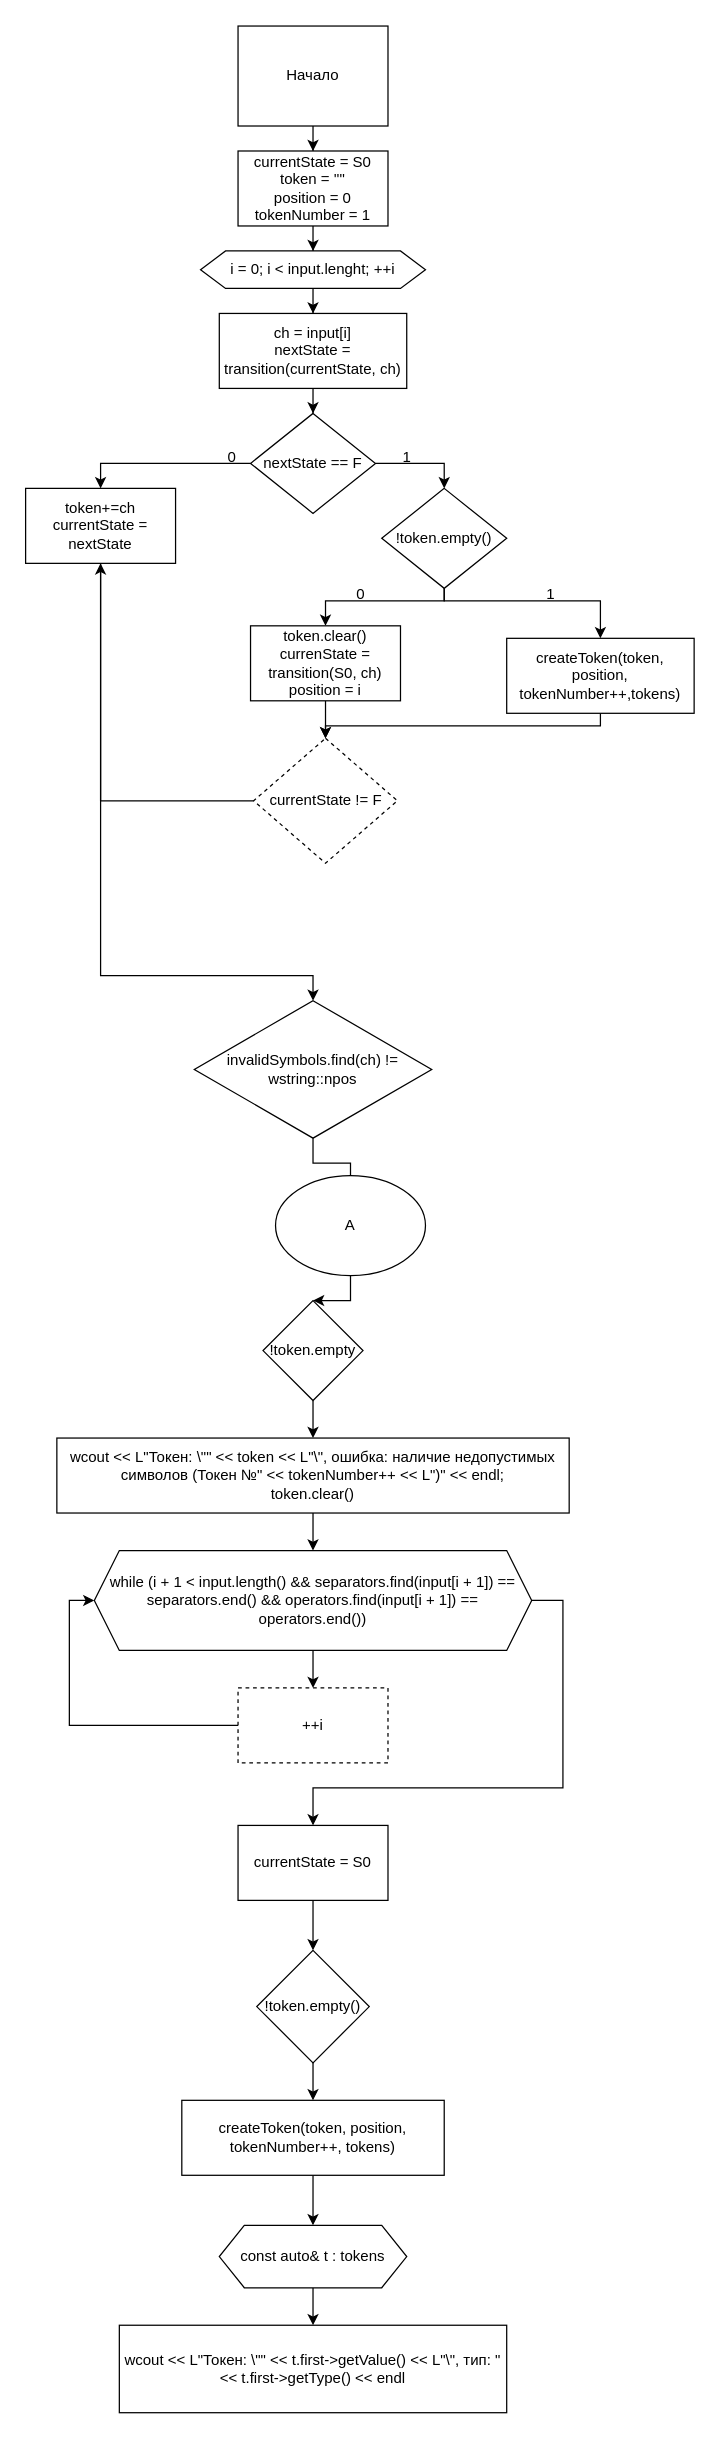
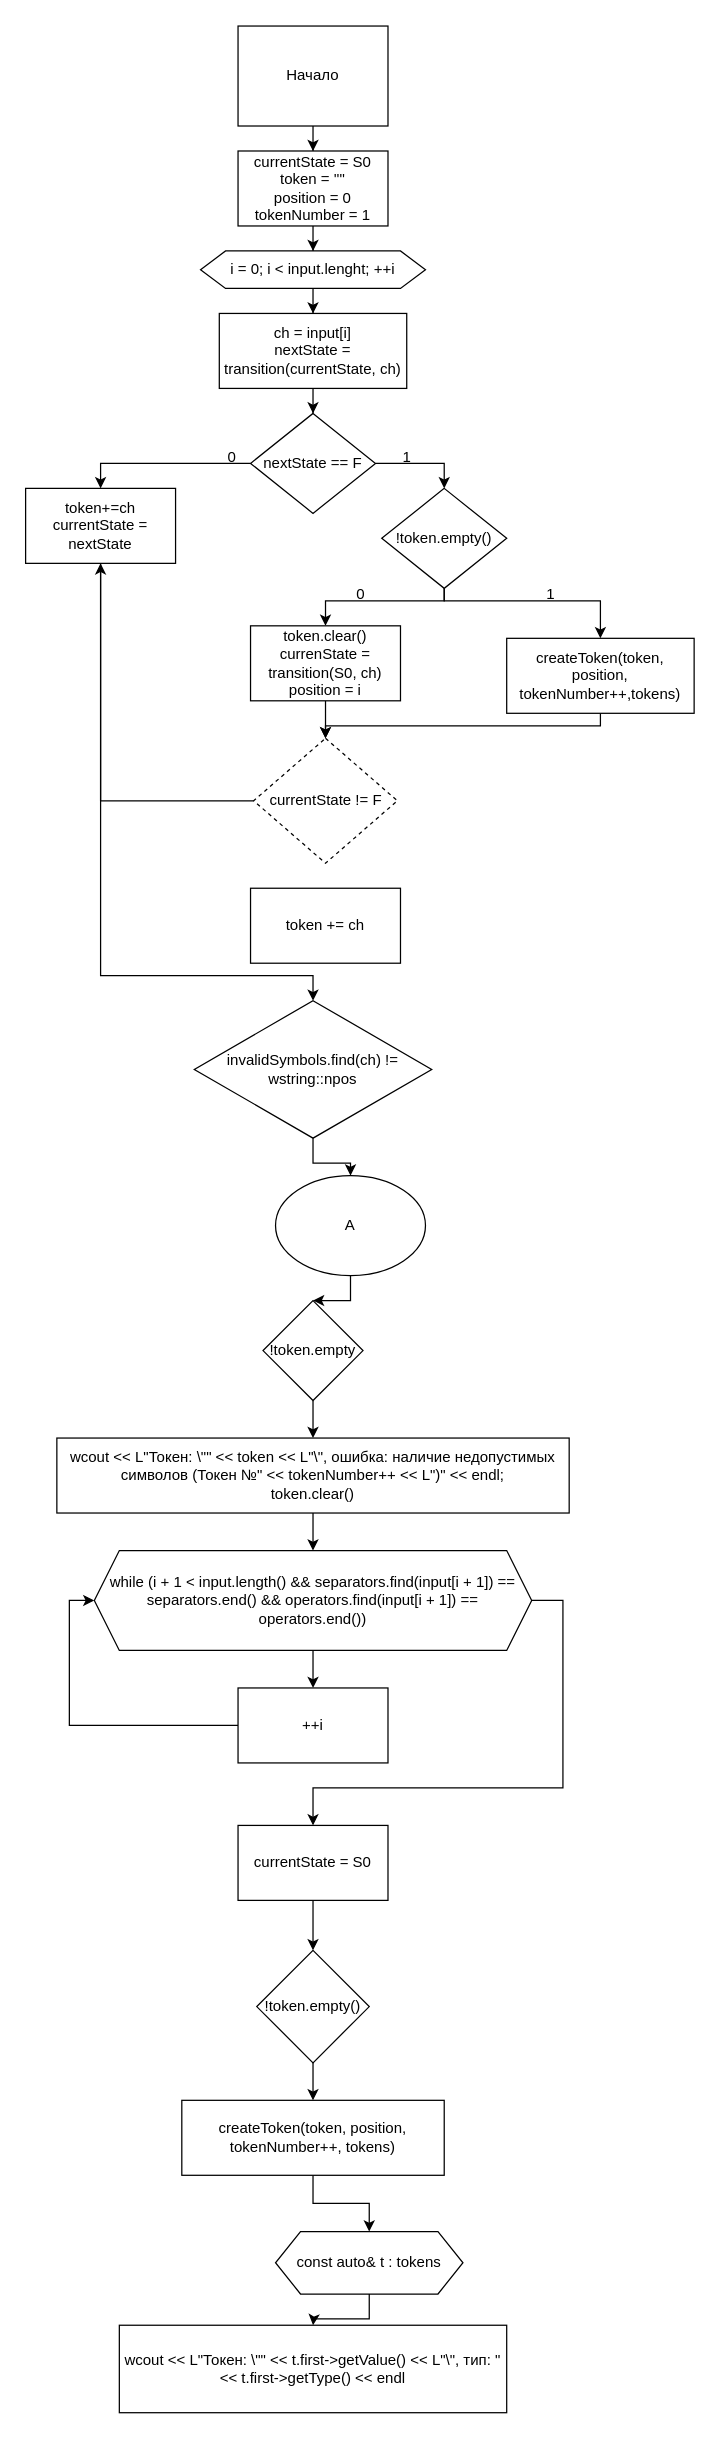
node "token += ch": added
edge "invalidSymbols.find(ch) != wstring::npos" -- "A": arrowhead none -> classic
node "++i": style dashed -> solid
node "const auto& t : tokens": moved (313, 2257) -> (369, 2263)
